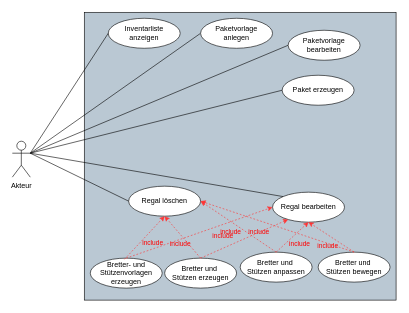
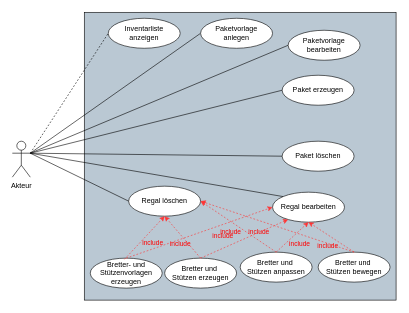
edge "Inventarliste anzeigen" -- "Akteur": style solid -> dashed
edge "Paket löschen" -- "Akteur": added
node "Paket löschen": added
